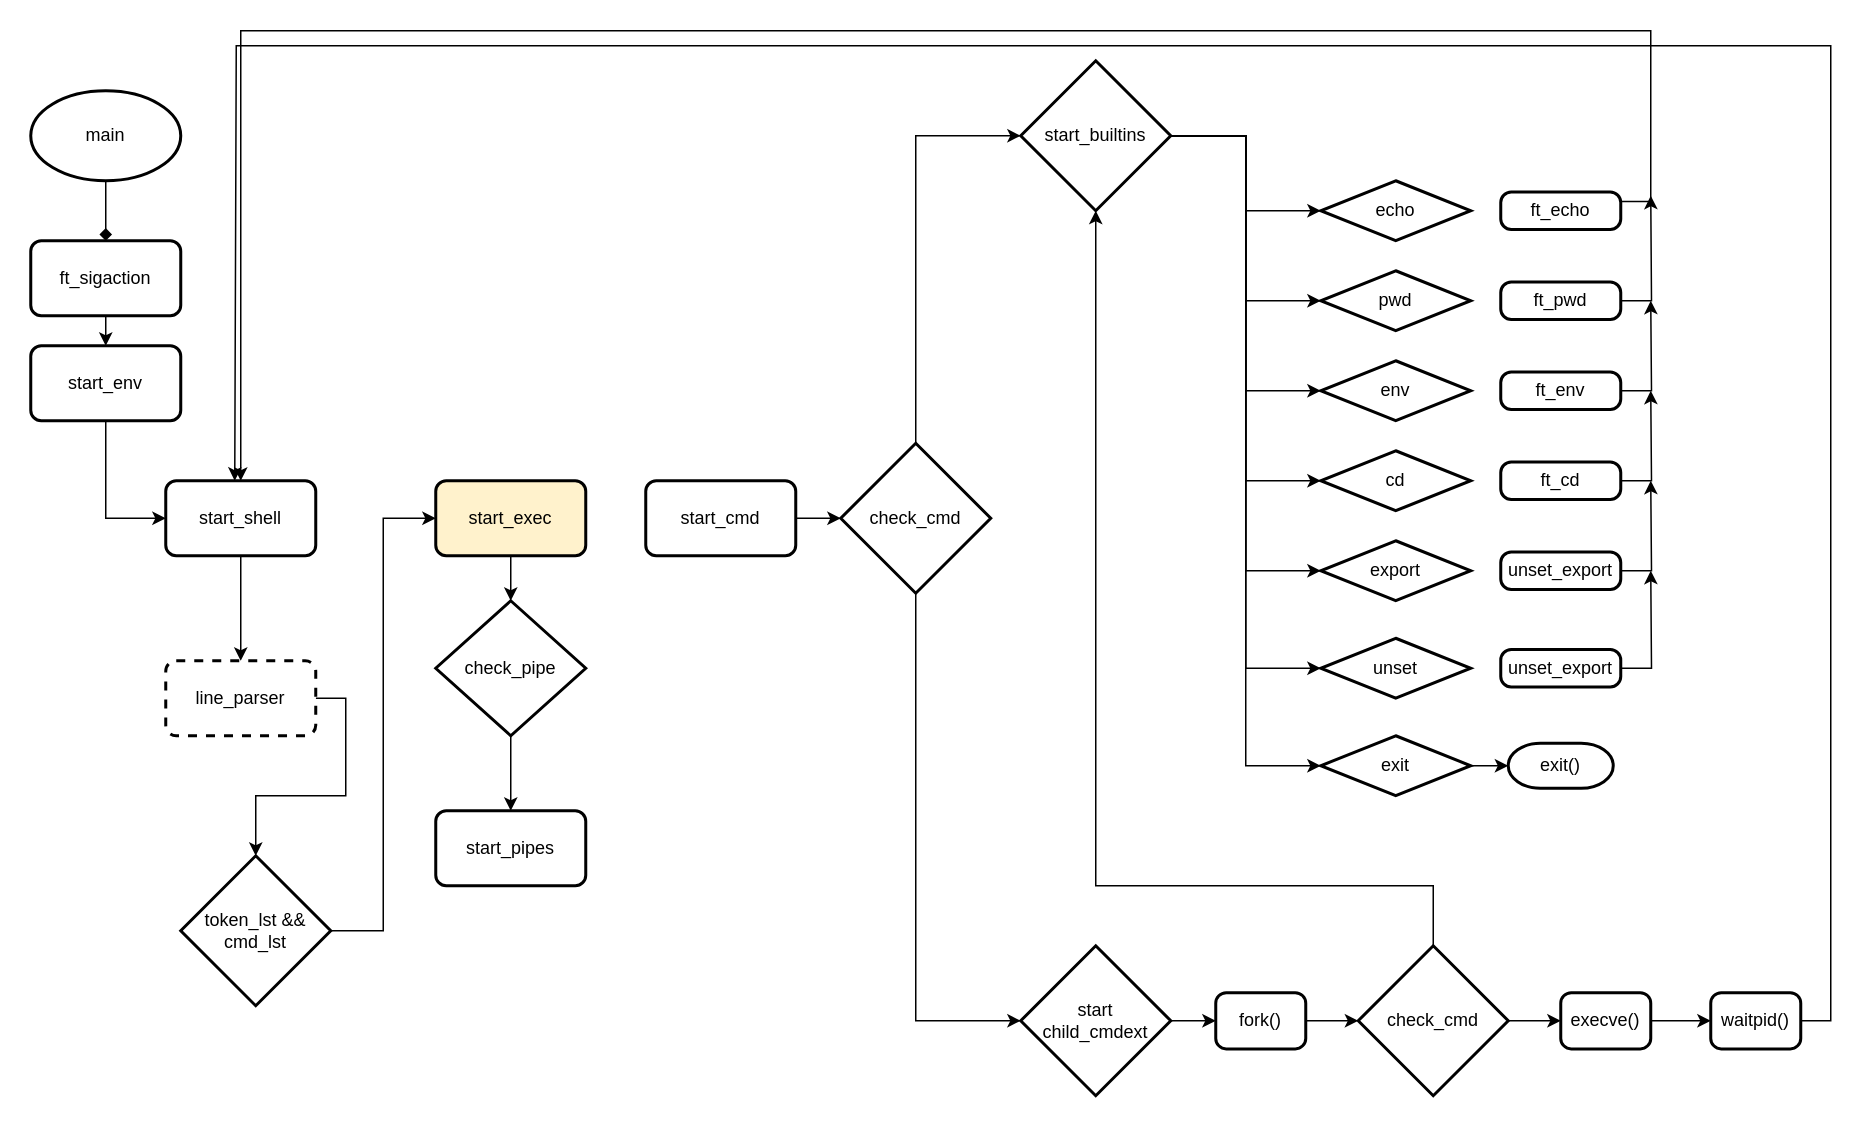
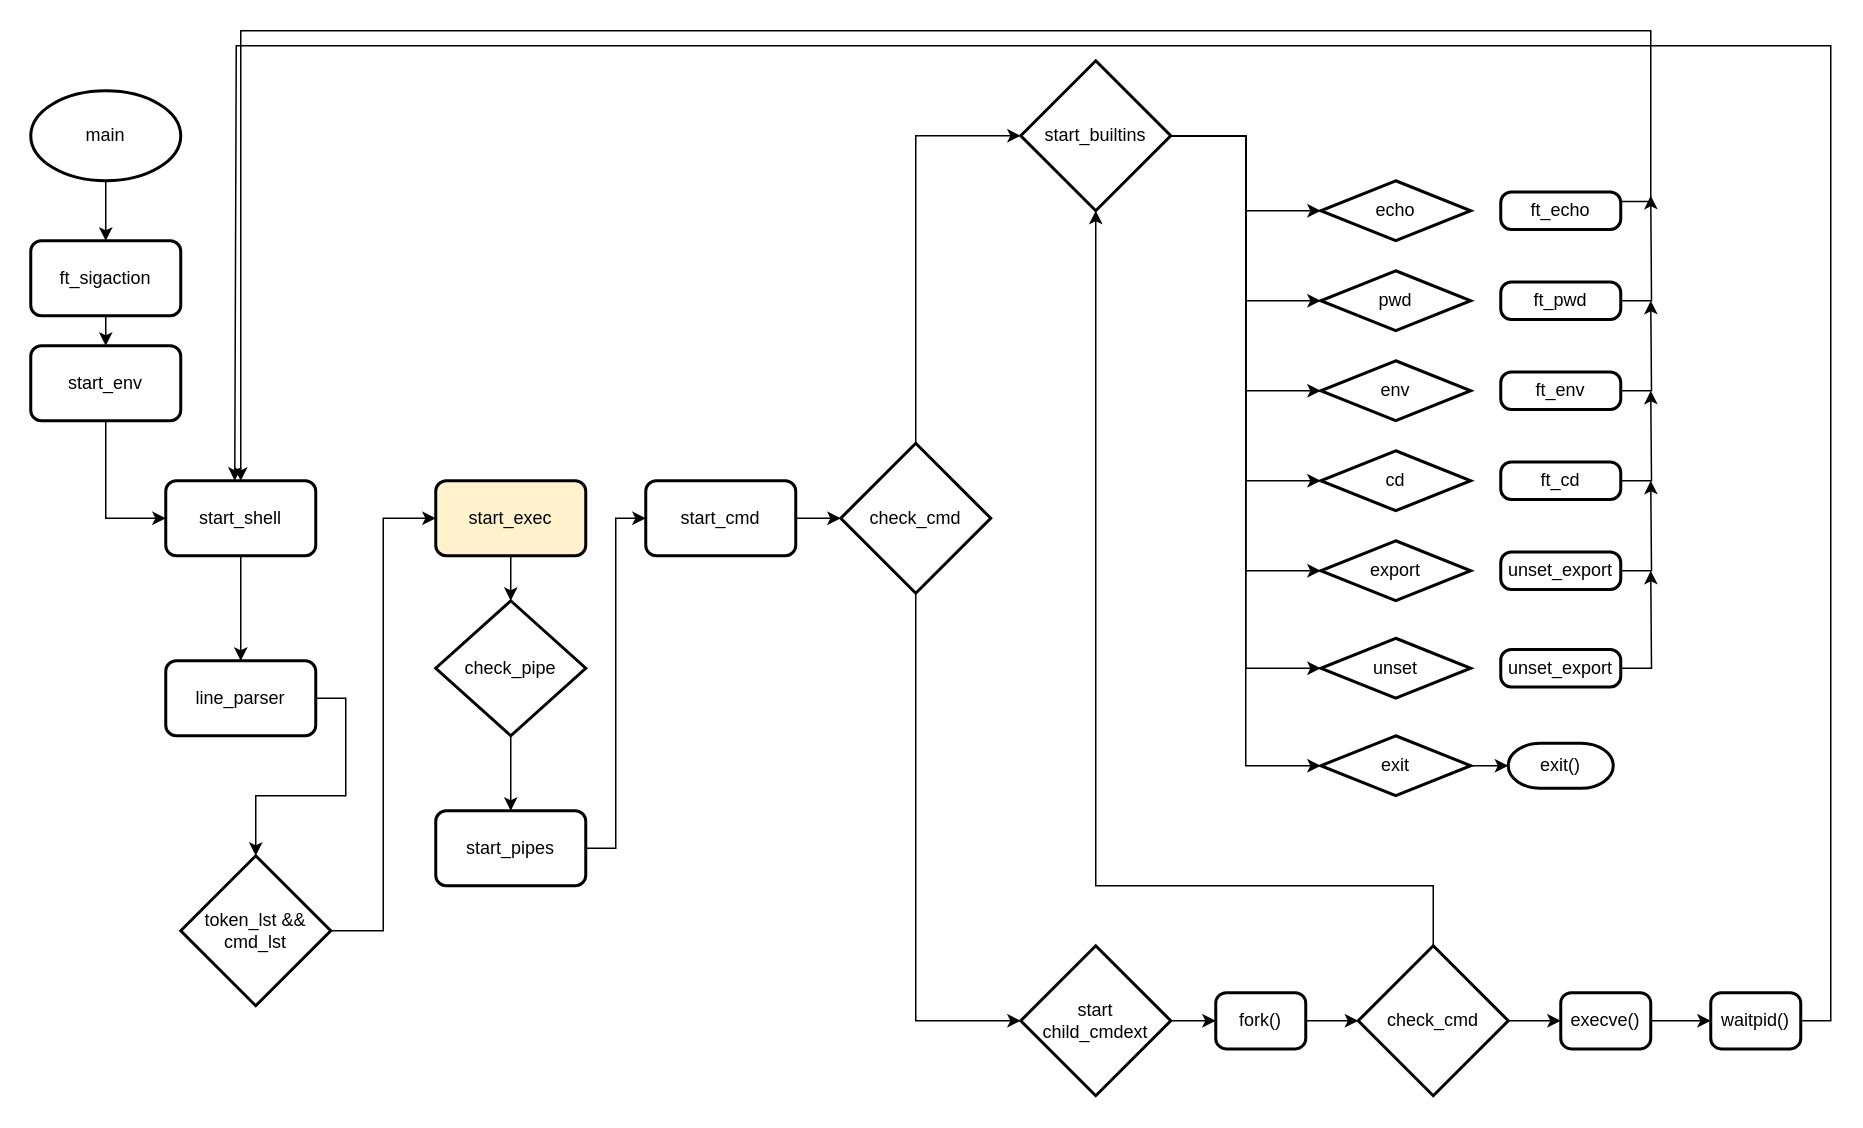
edge "main" -> "ft_sigaction": arrowhead diamond -> classic
edge "start_pipes" -> "start_cmd": added
node "line_parser": style dashed -> solid
